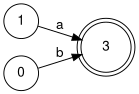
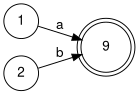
node "3": label "3" -> "9"
node "0": label "0" -> "2"
